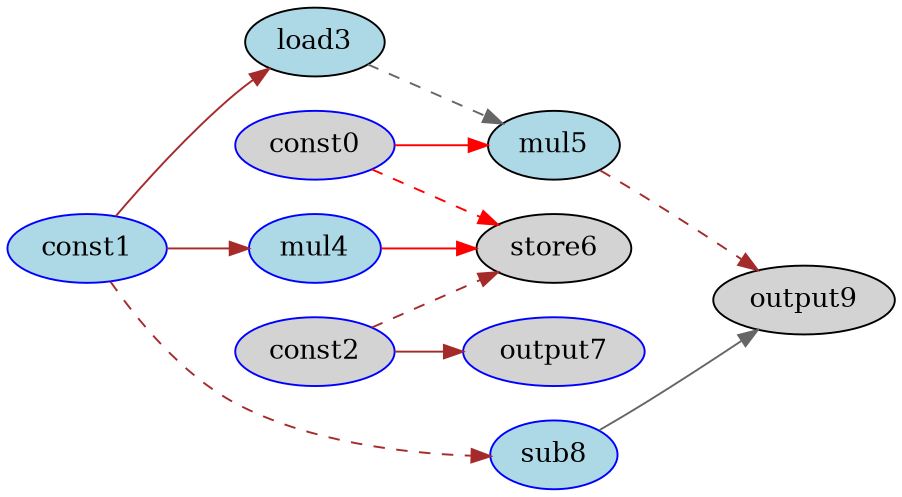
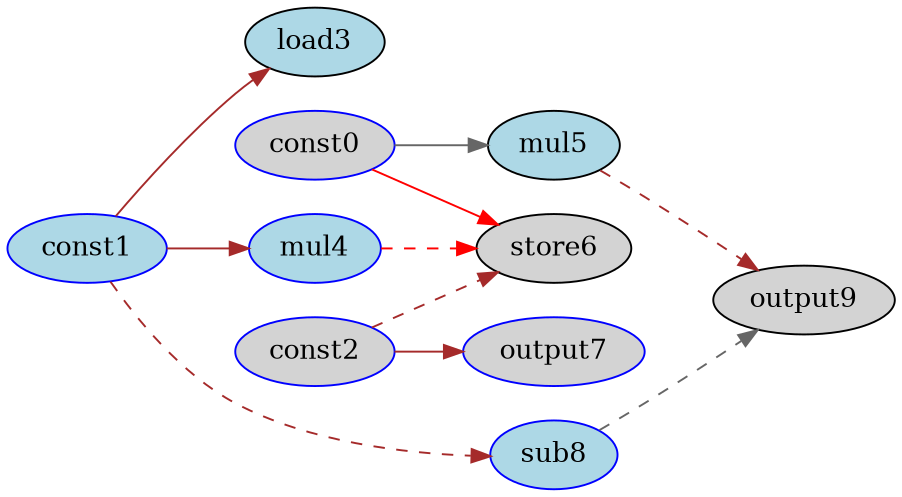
edge "load3" -> "mul5": removed
edge "const0" -> "mul5": color red -> gray40
edge "const0" -> "store6": style dashed -> solid
edge "mul4" -> "store6": style solid -> dashed
edge "sub8" -> "output9": style solid -> dashed
